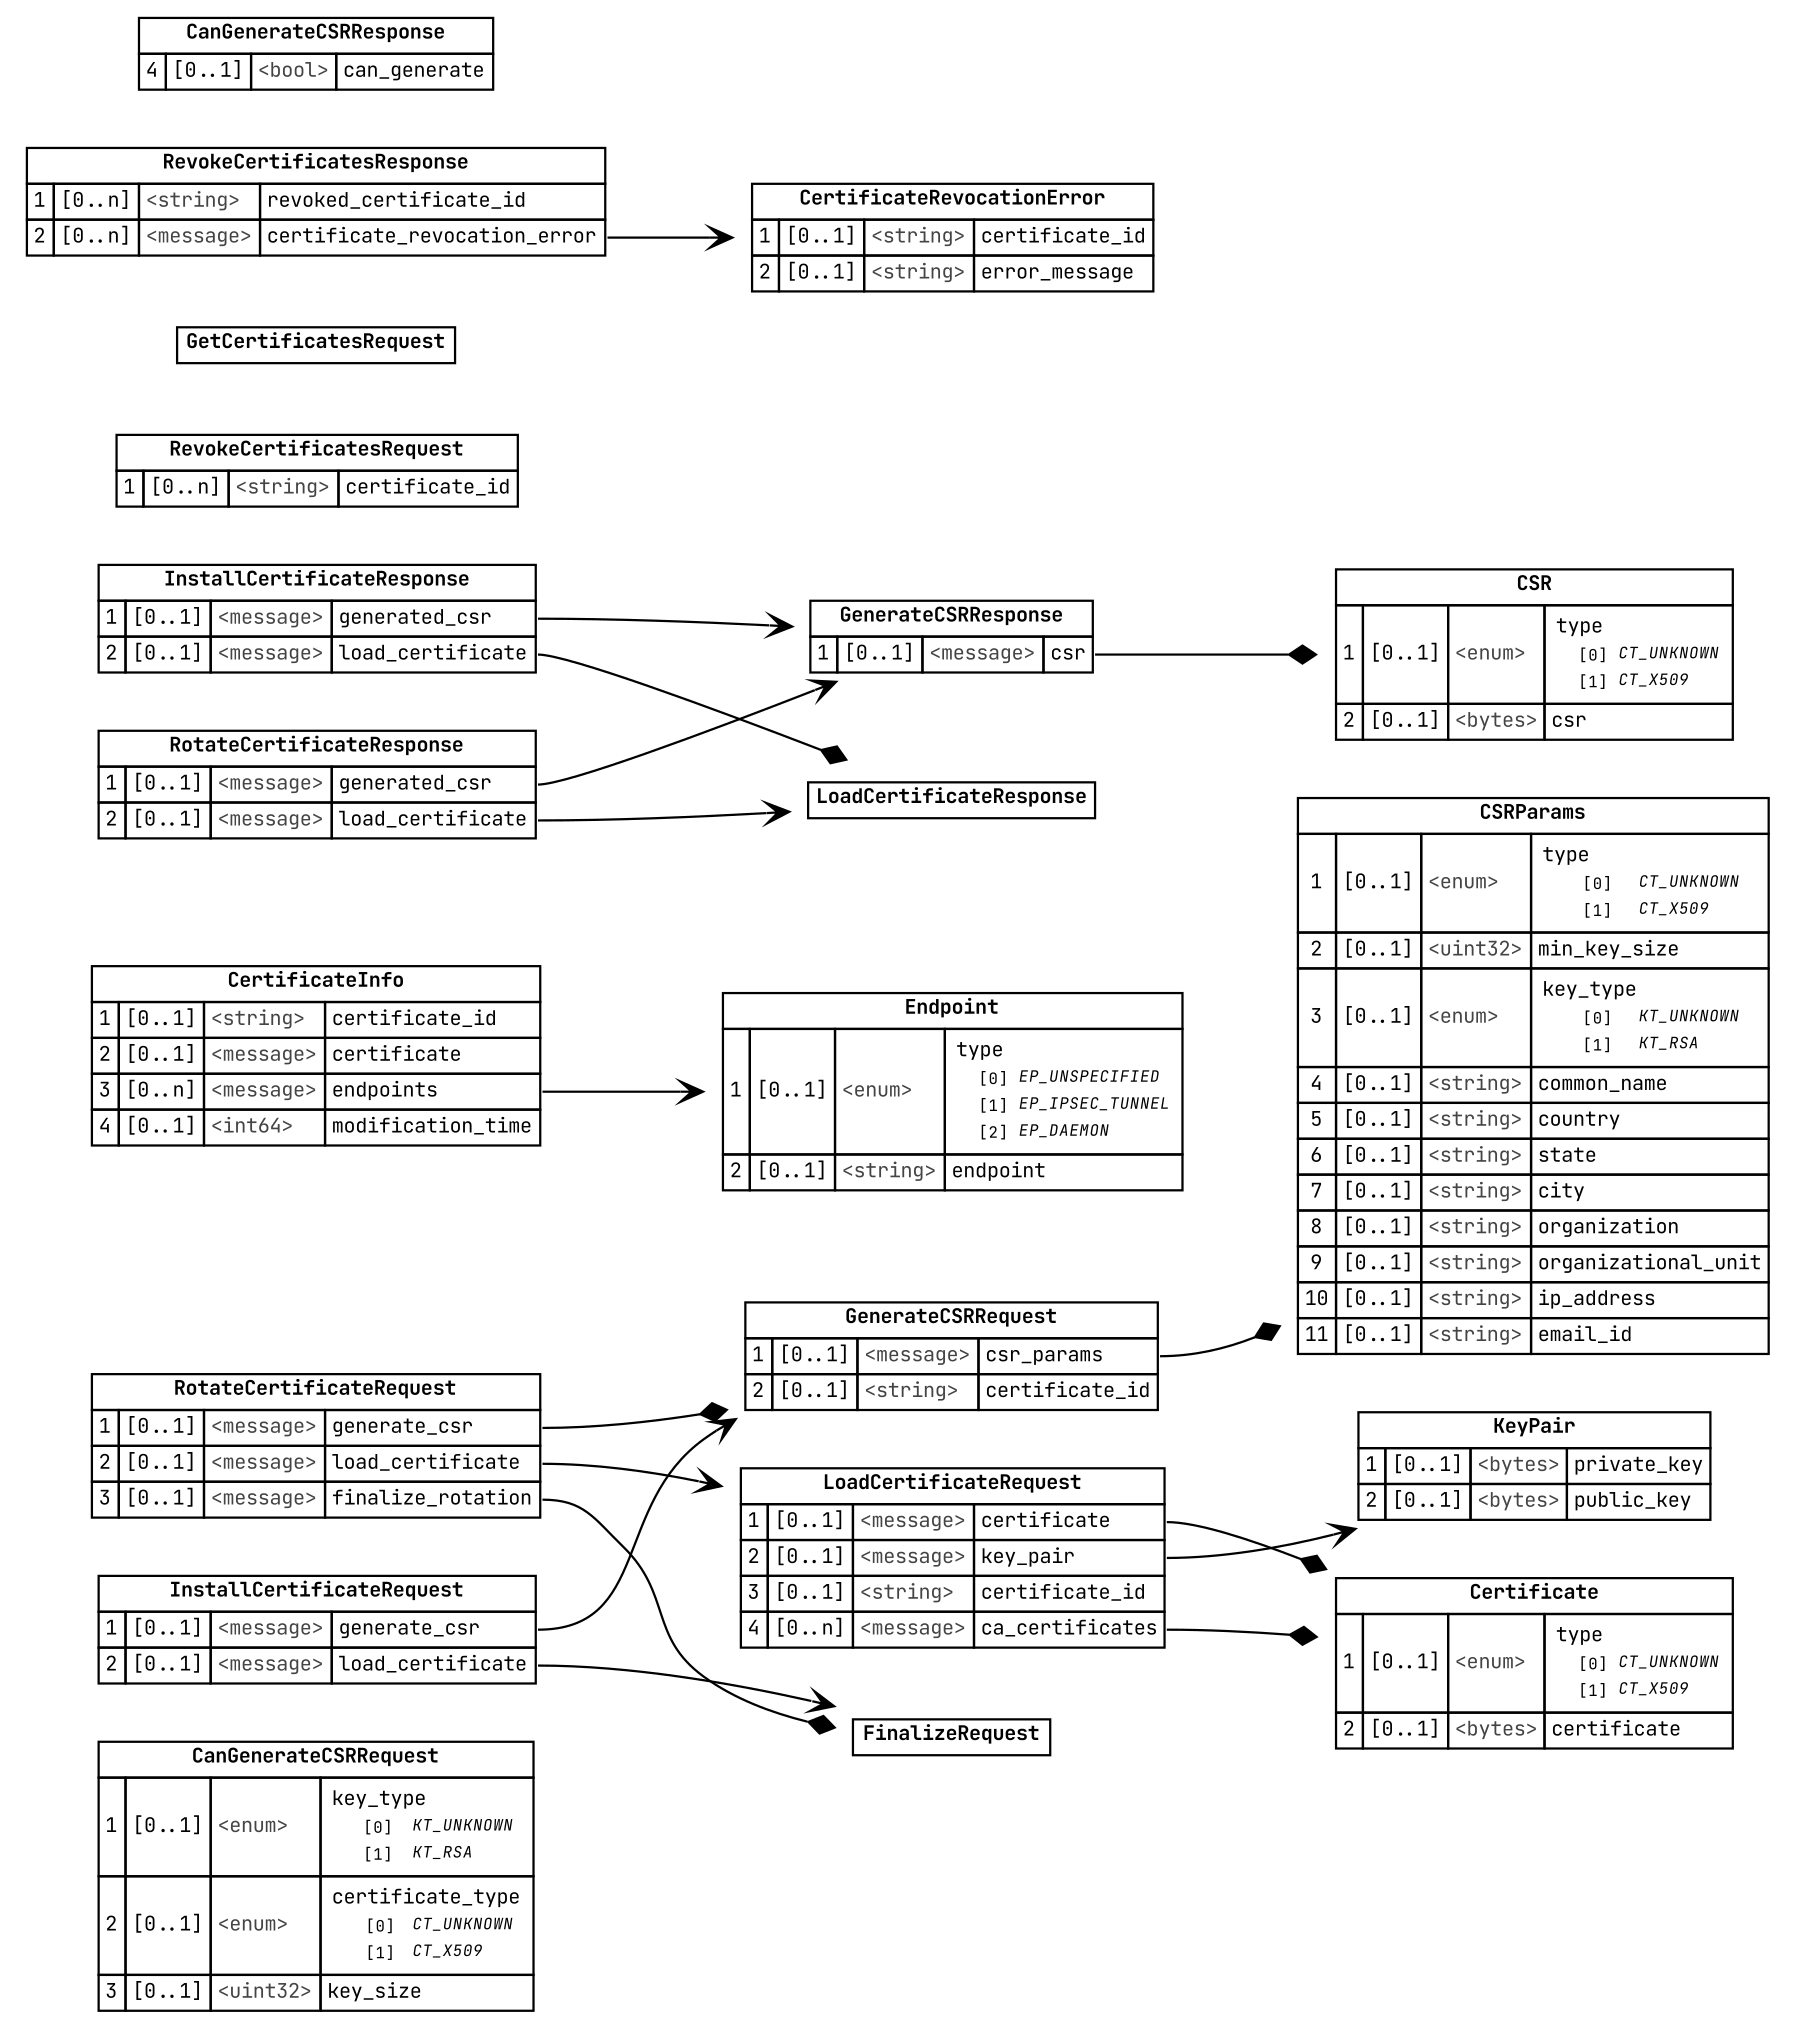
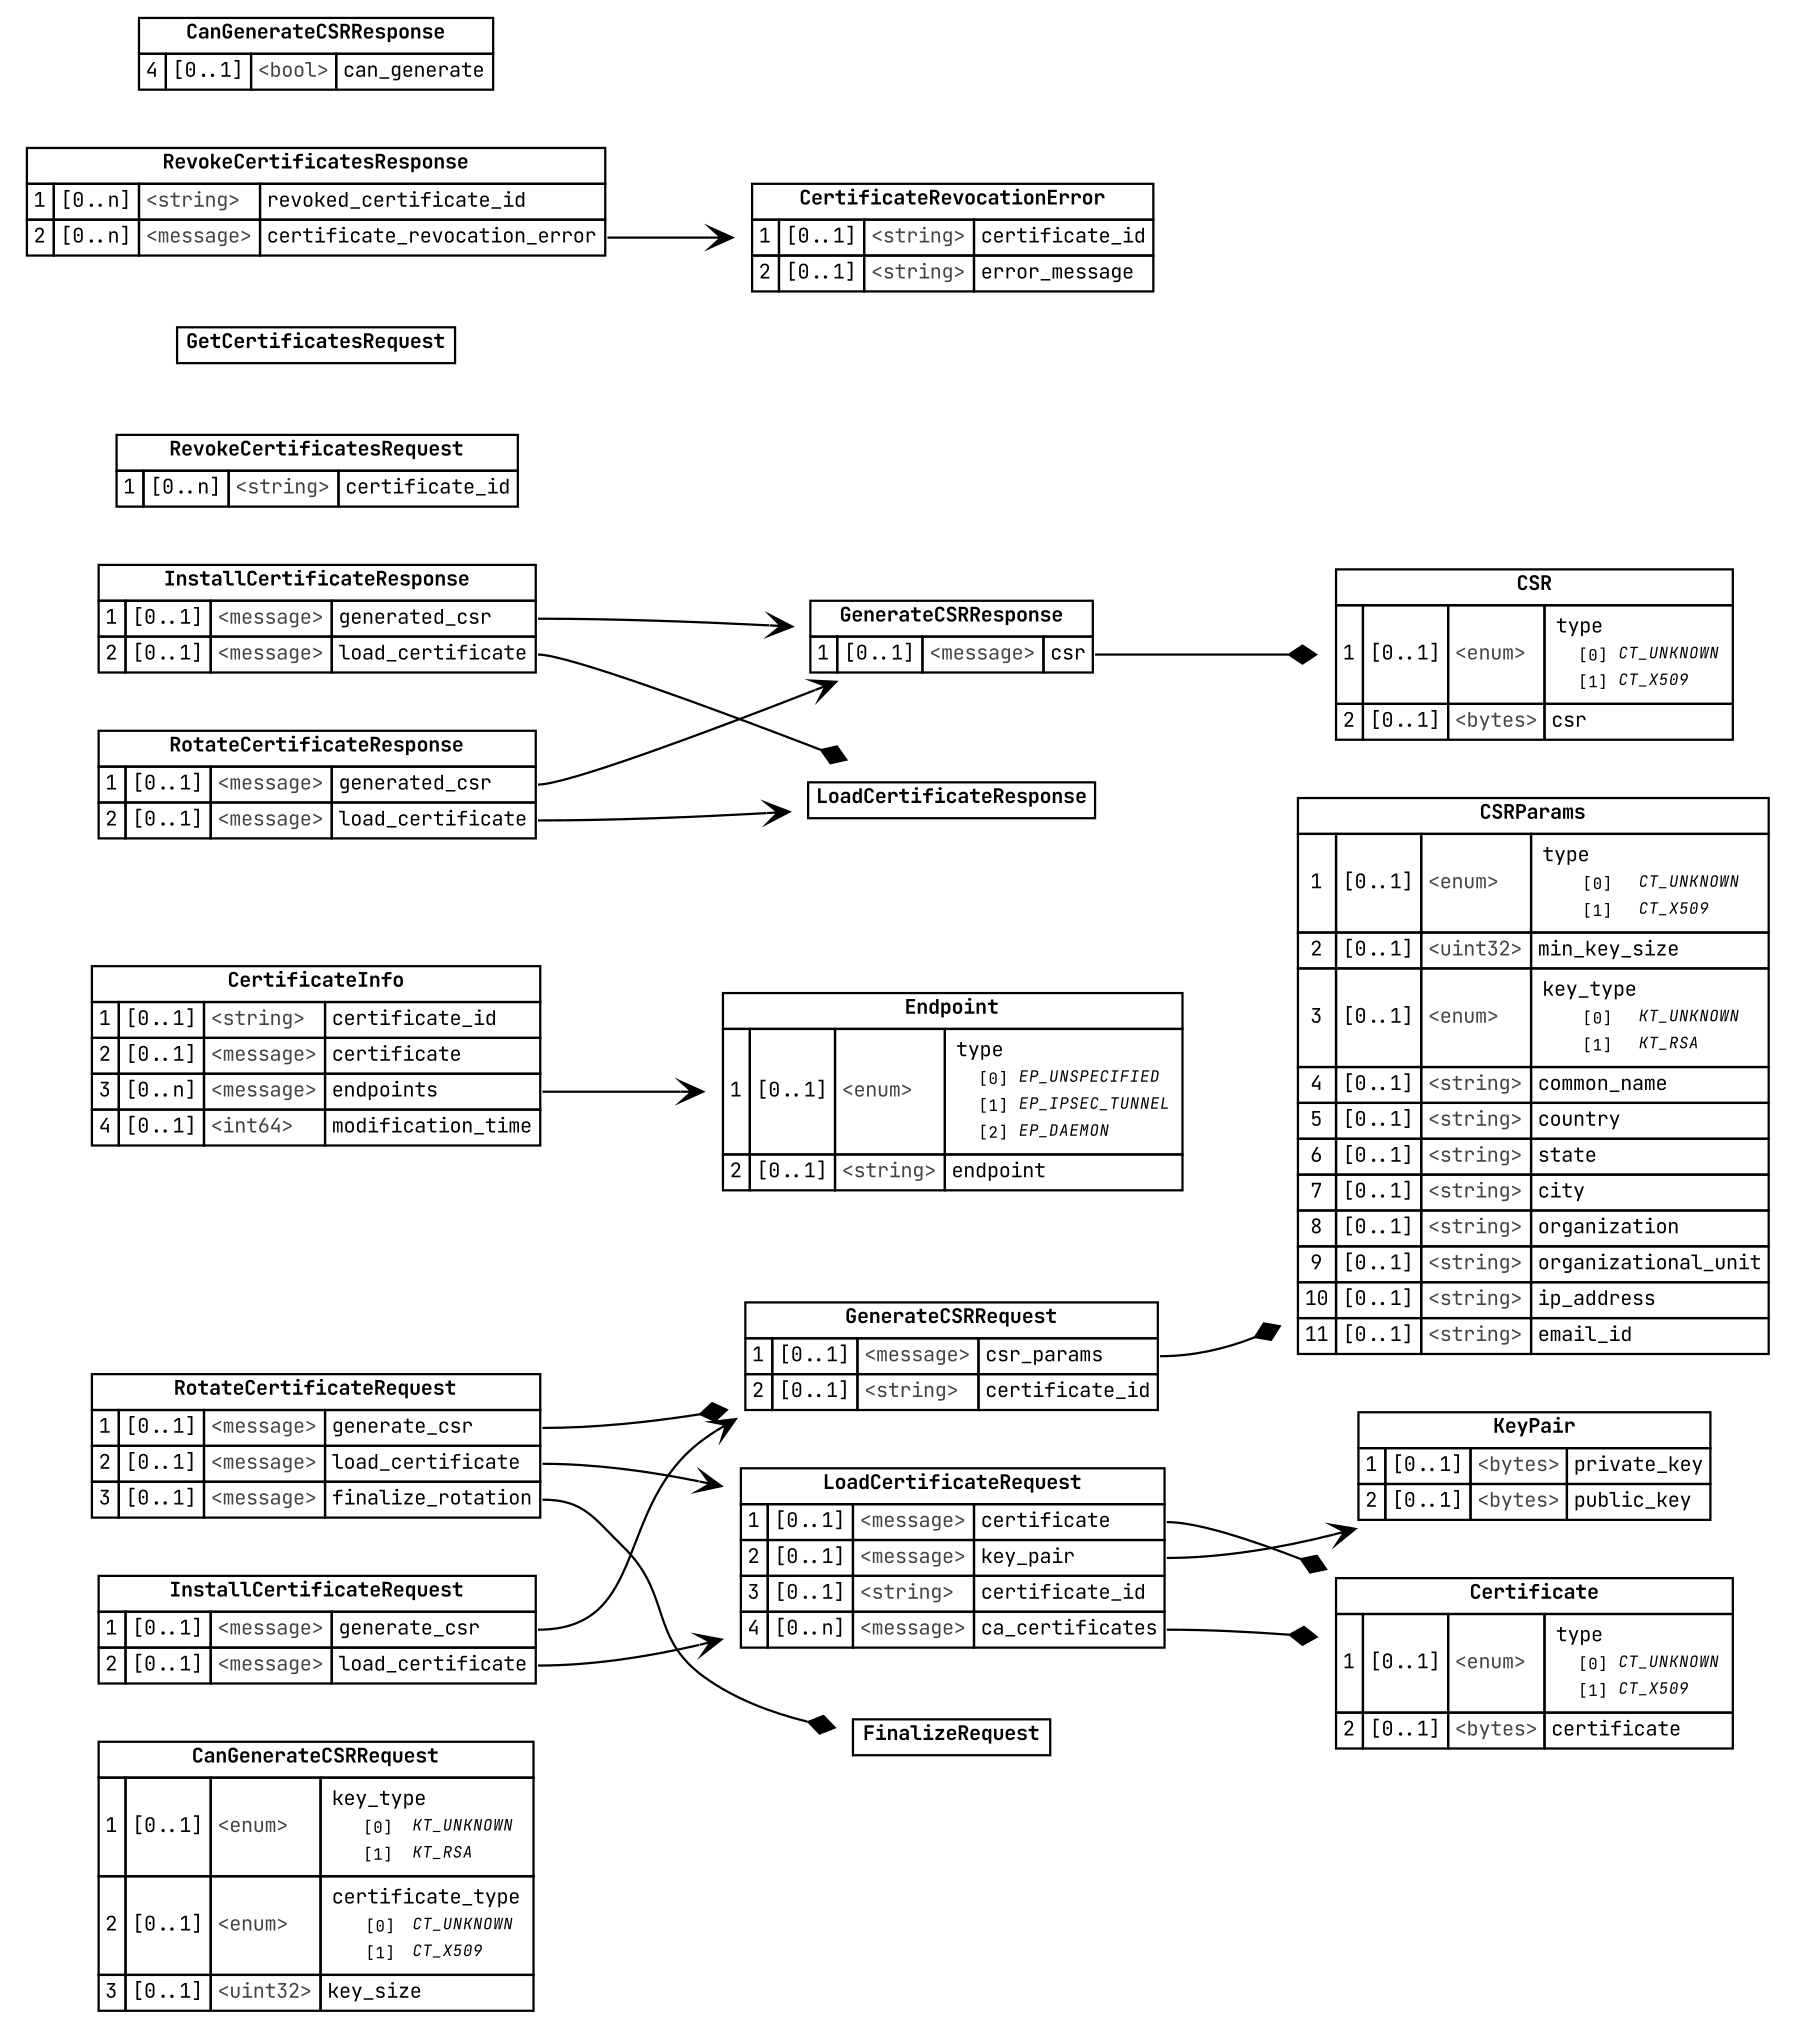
edge "InstallCertificateRequest" -> "FinalizeRequest": now "InstallCertificateRequest" -> "LoadCertificateRequest"
